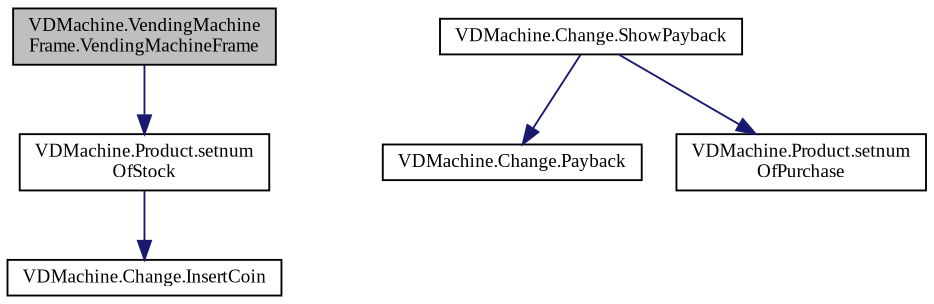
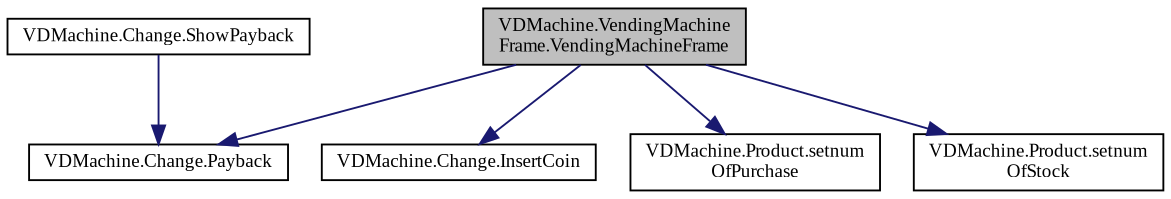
edge "VDMachine.Change.ShowPayback" -> "VDMachine.Product.setnum OfPurchase": now "VDMachine.VendingMachine Frame.VendingMachineFrame" -> "VDMachine.Product.setnum OfPurchase"
edge "VDMachine.VendingMachine Frame.VendingMachineFrame" -> "VDMachine.Change.Payback": added
edge "VDMachine.Product.setnum OfStock" -> "VDMachine.Change.InsertCoin": now "VDMachine.VendingMachine Frame.VendingMachineFrame" -> "VDMachine.Change.InsertCoin"
